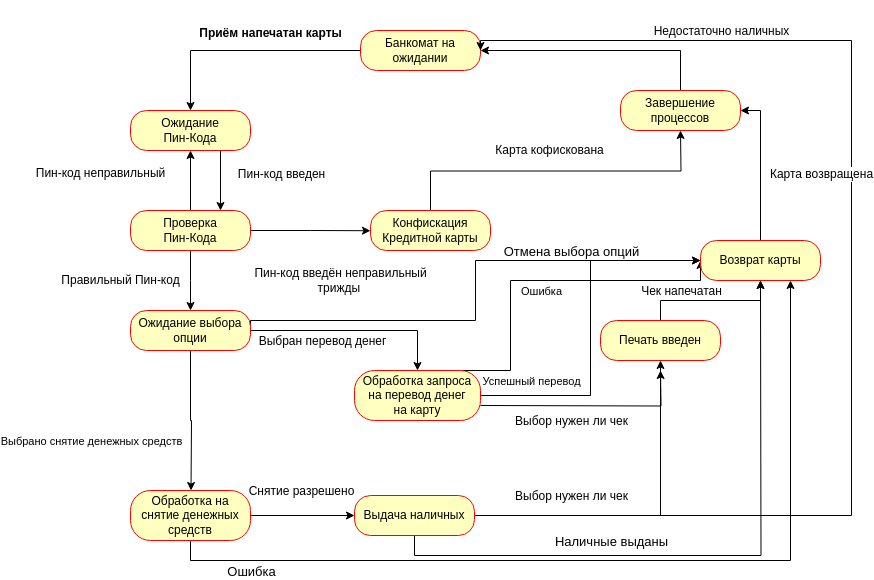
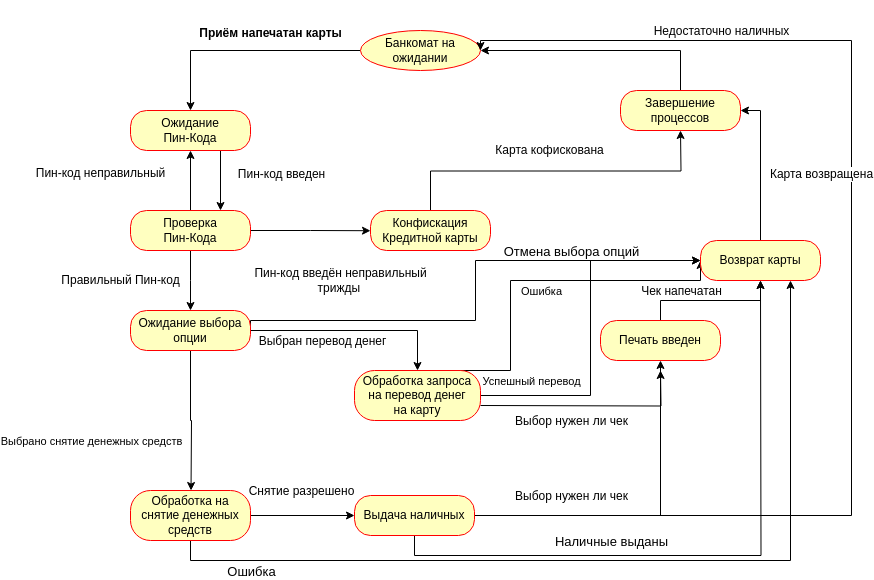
node "Банкомат на ожидании": shape rounded rectangle -> ellipse
